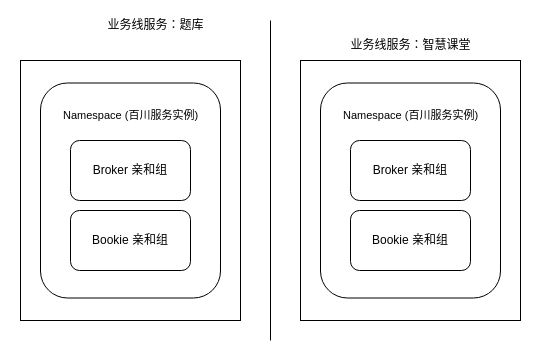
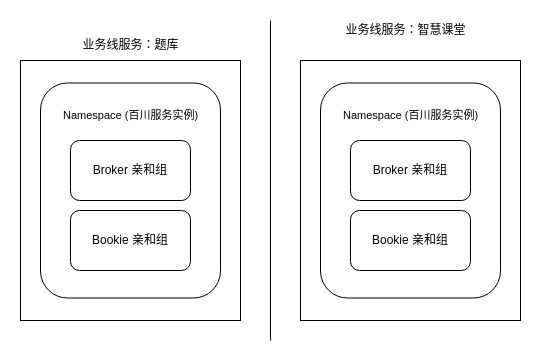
node "业务线服务：题库": moved (156, 26) -> (131, 46)
node "业务线服务：智慧课堂": moved (411, 46) -> (406, 31)
